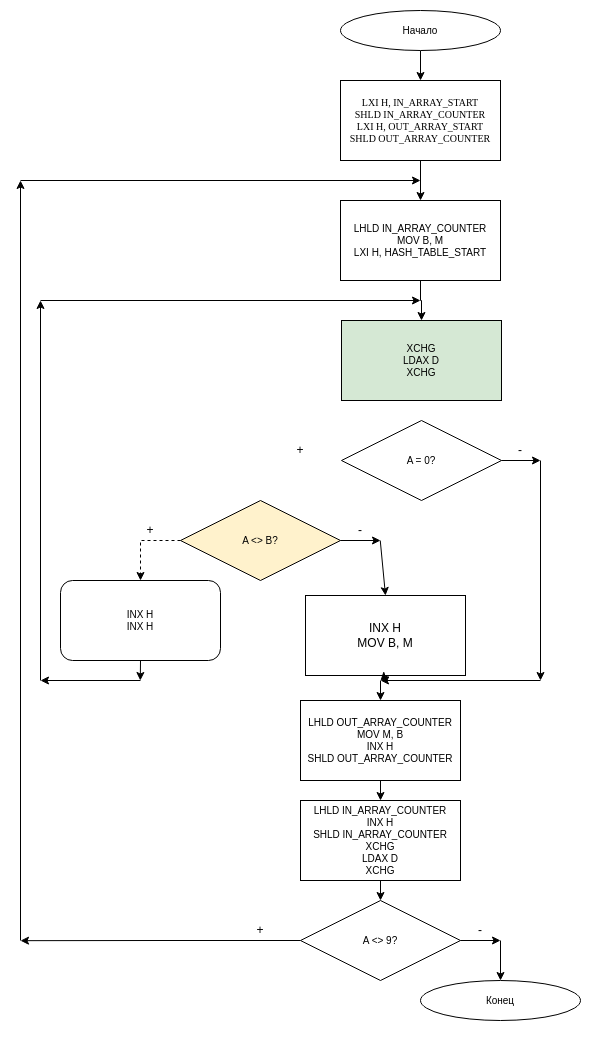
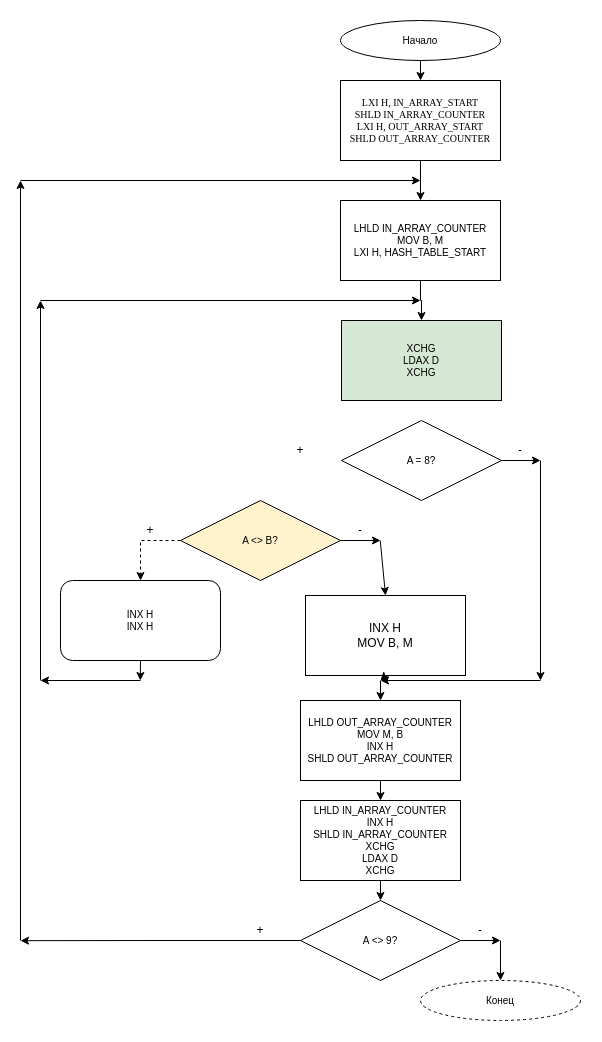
node "Начало": moved (421, 31) -> (421, 41)
node "A = 0?": label "A = 0?" -> "A = 8?"
node "Конец": style solid -> dashed
